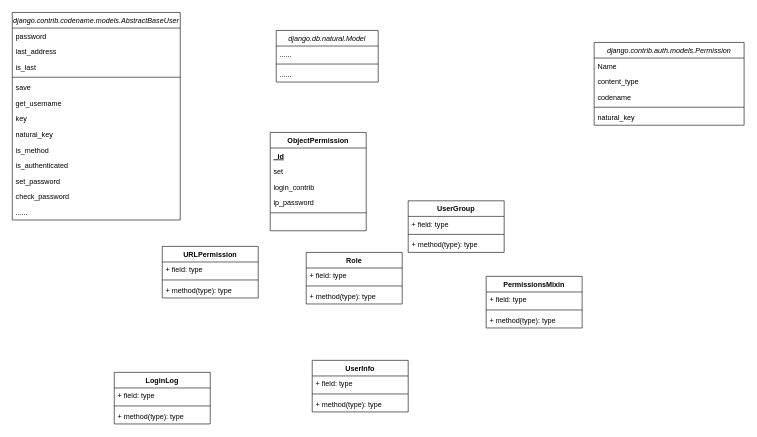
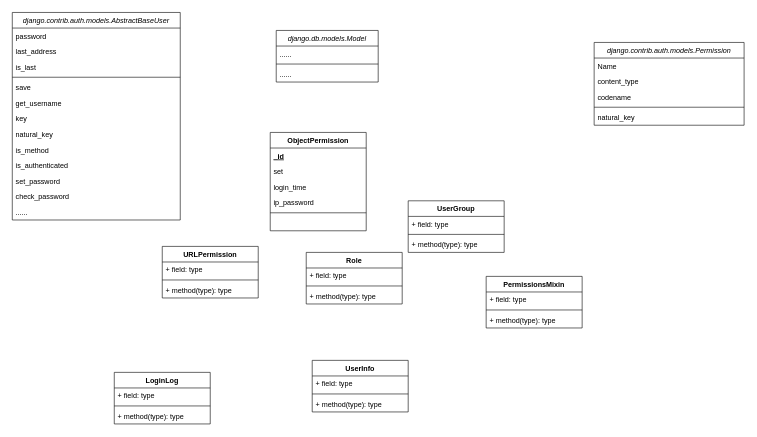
node "django.contrib.codename.models.AbstractBaseUser": label "django.contrib.codename.models.AbstractBaseUser" -> "django.contrib.auth.models.AbstractBaseUser"
node "django.db.natural.Model": label "django.db.natural.Model" -> "django.db.models.Model"
node "login_contrib": label "login_contrib" -> "login_time"
